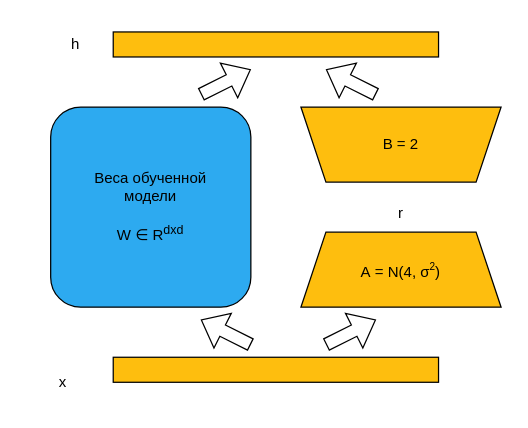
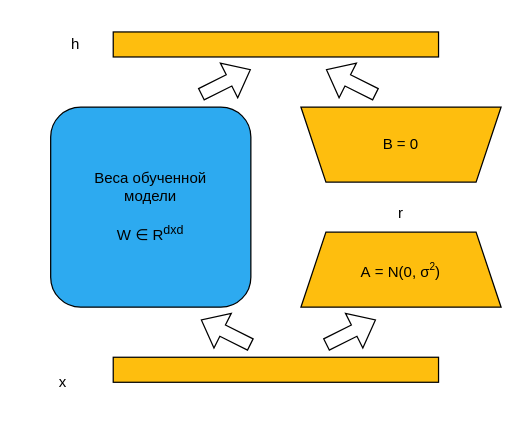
node "B = 2": label "B = 2" -> "B = 0"
node "А = N(4, σ2)": label "А = N(4, σ2)" -> "А = N(0, σ2)"
